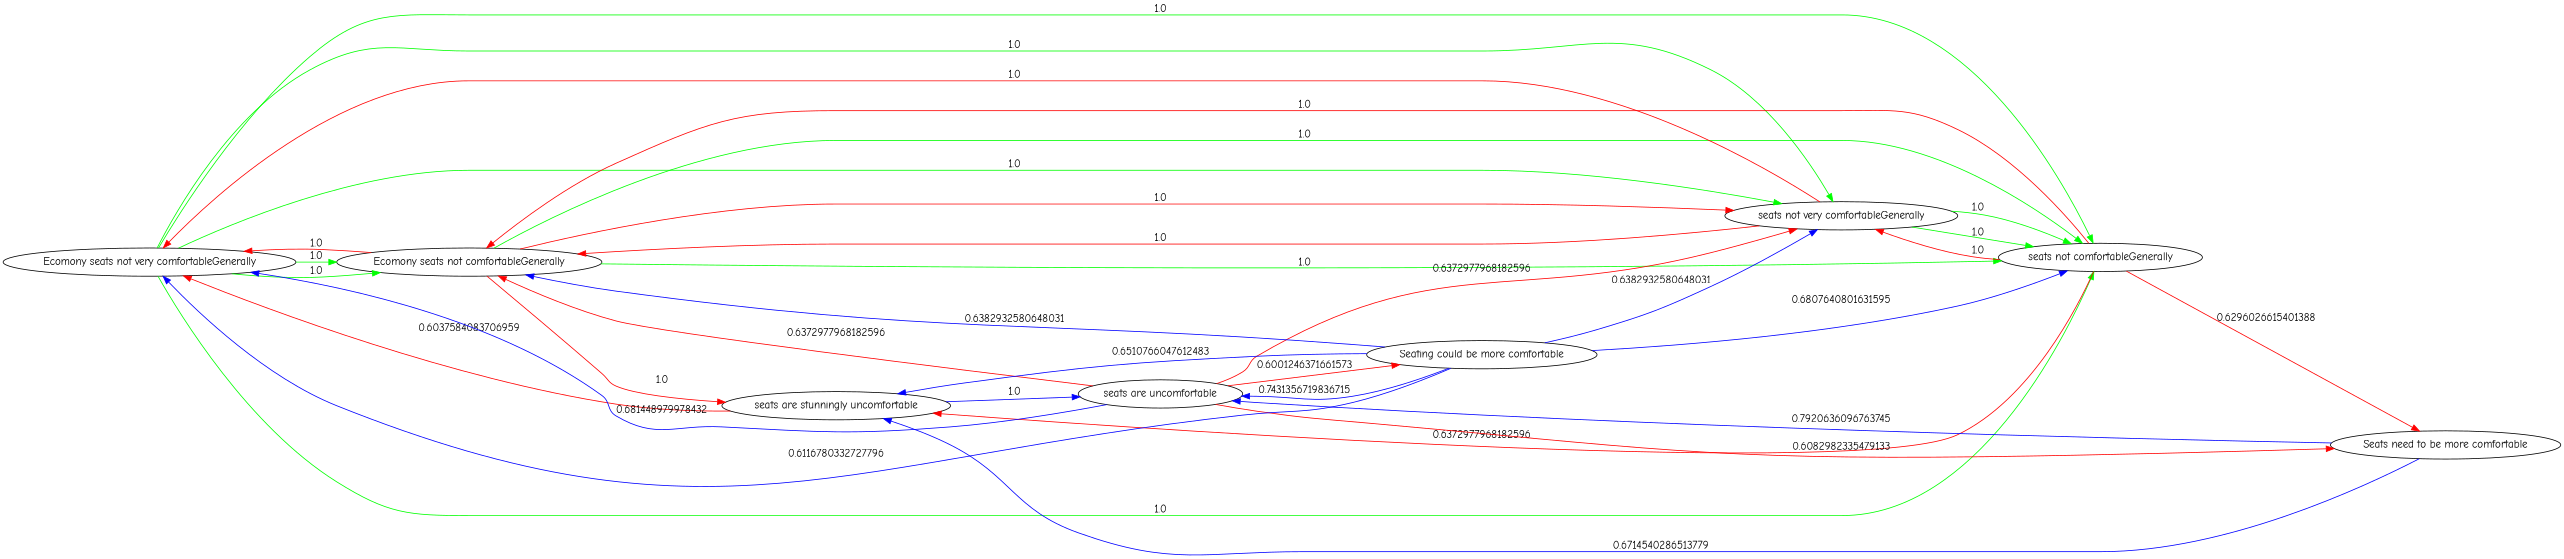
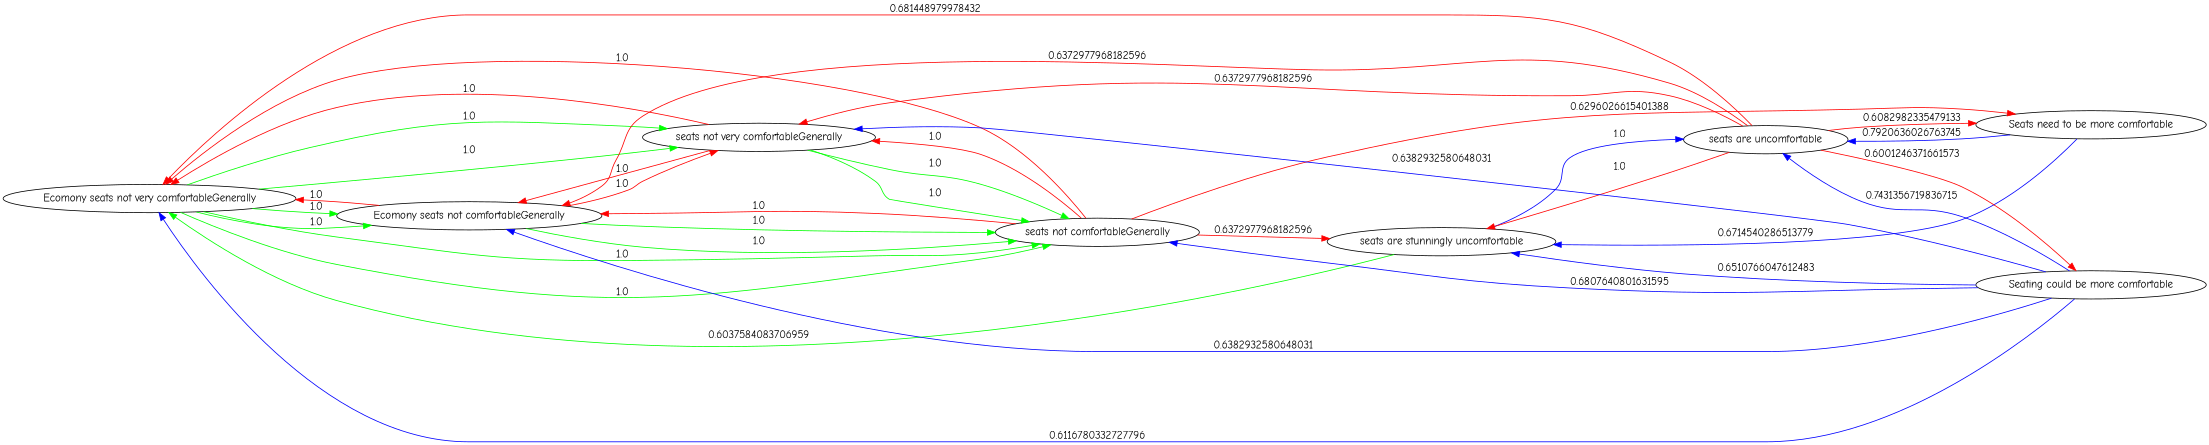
edge "seats not comfortableGenerally" -> "Ecomony seats not very comfortableGenerally": added, label "1.0"
edge "Ecomony seats not comfortableGenerally" -> "seats are stunningly uncomfortable": now "seats are uncomfortable" -> "seats are stunningly uncomfortable"
edge "seats are stunningly uncomfortable" -> "Ecomony seats not very comfortableGenerally": color red -> green
edge "Seats need to be more comfortable" -> "seats are uncomfortable": label "0.7920636096763745" -> "0.7920636026763745"
edge "seats are uncomfortable" -> "Ecomony seats not very comfortableGenerally": color blue -> red
